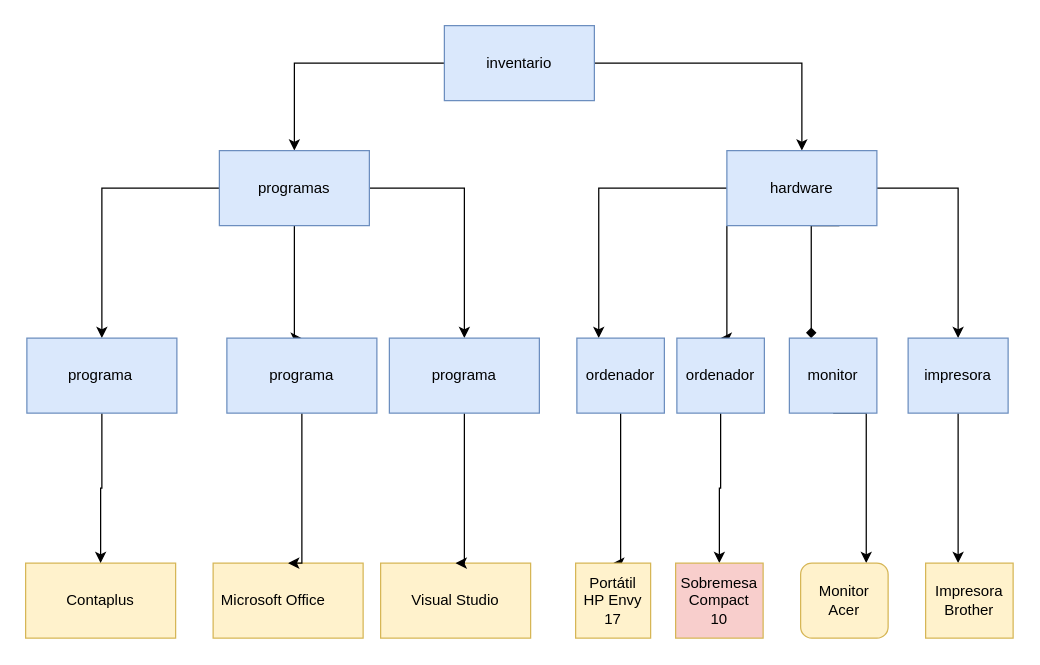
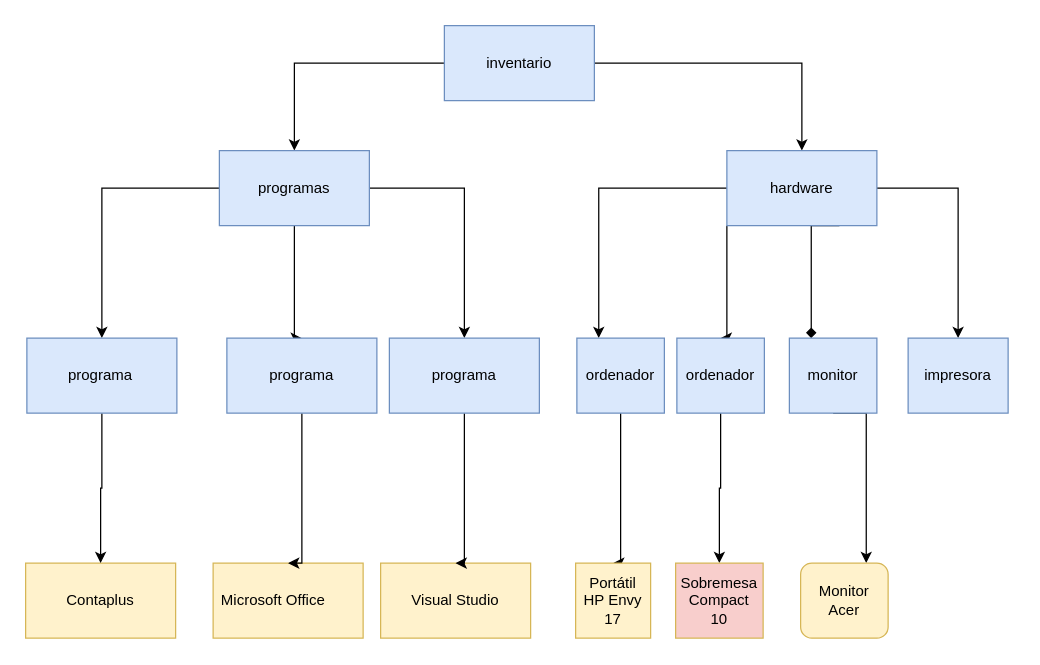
edge "impresora" -> "Impresora Brother": removed
node "Impresora Brother": removed
